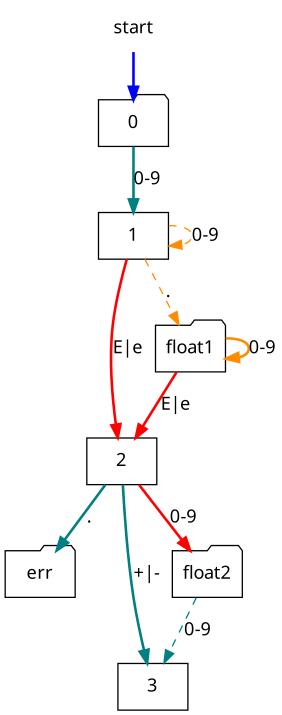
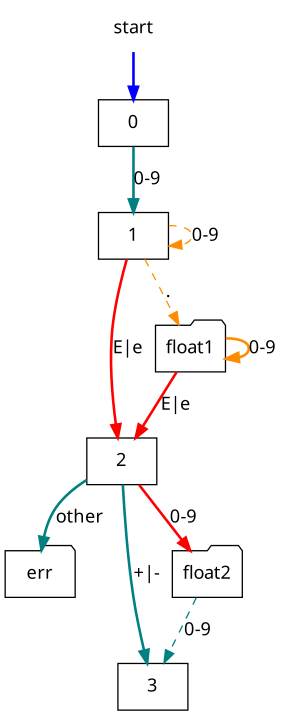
node "0": shape folder -> box
edge "2" -> "err": label "." -> "other"
